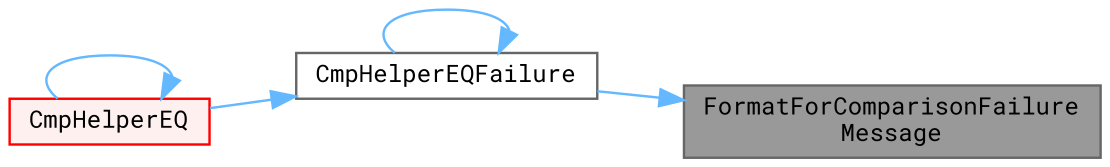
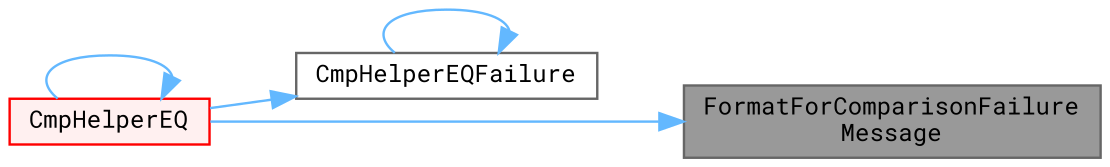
edge "CmpHelperEQFailure" -> "FormatForComparisonFailure Message": now "CmpHelperEQ" -> "FormatForComparisonFailure Message"
